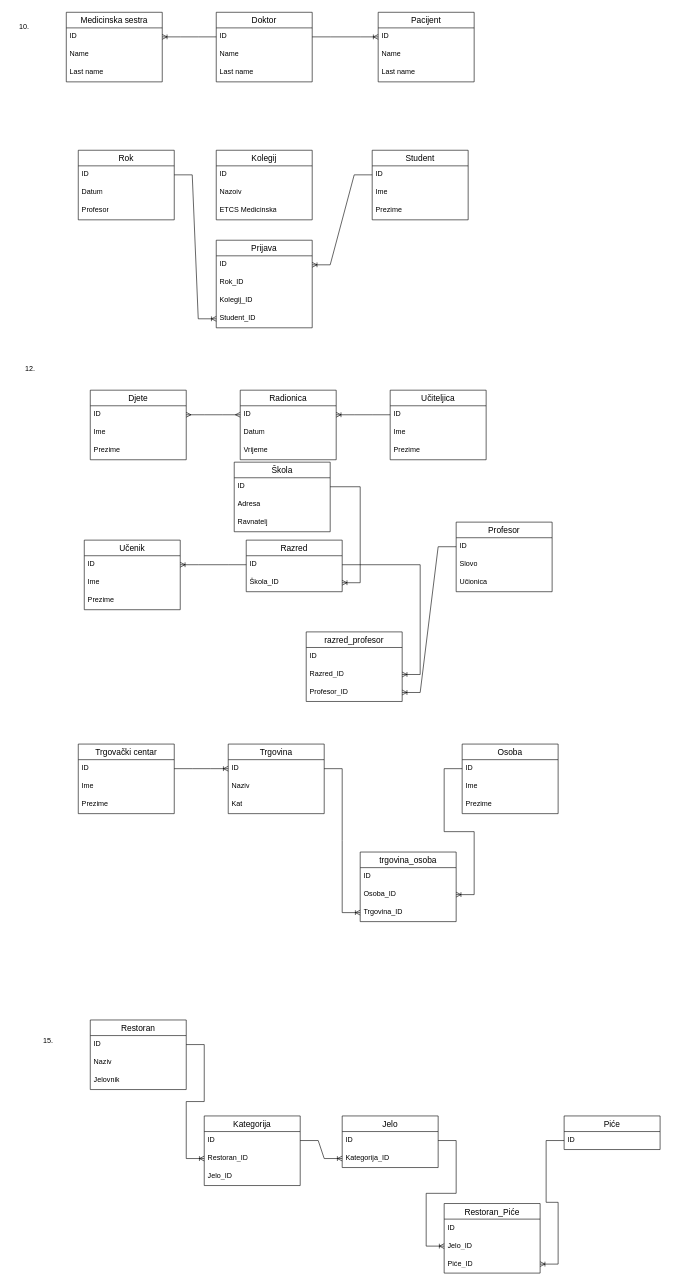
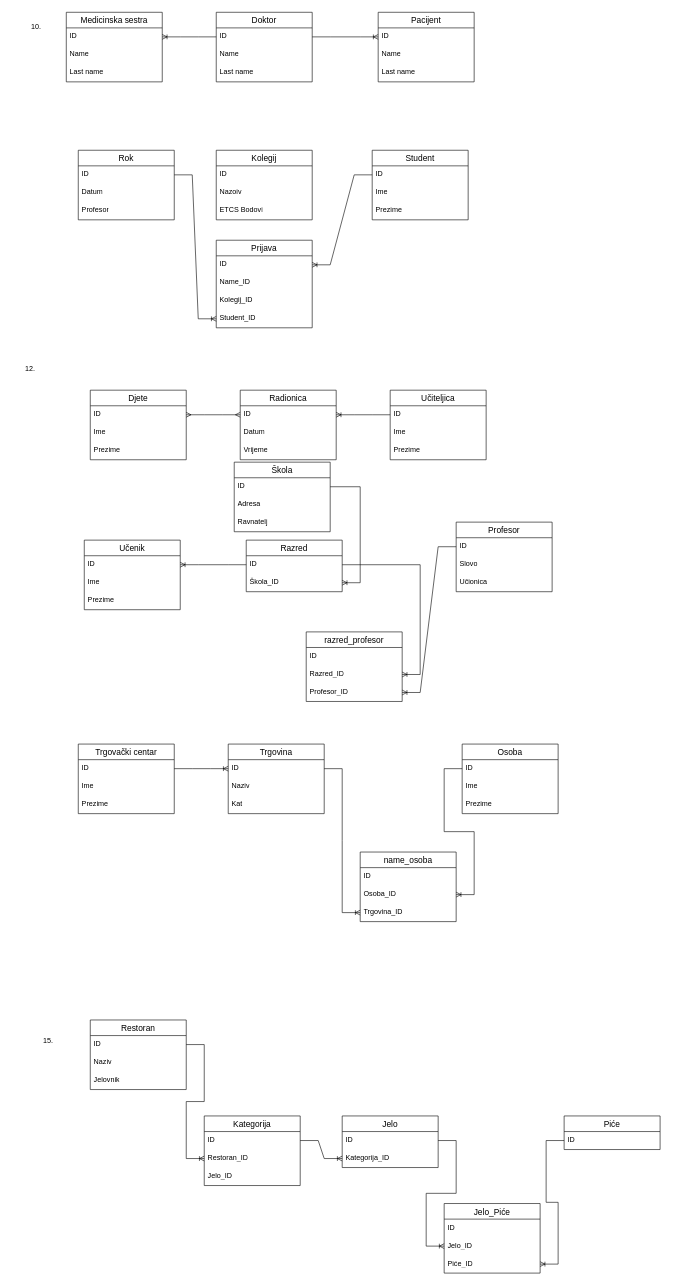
node "10.": moved (24, 27) -> (36, 27)
node "ETCS Medicinska": label "ETCS Medicinska" -> "ETCS Bodovi"
node "Rok_ID": label "Rok_ID" -> "Name_ID"
node "trgovina_osoba": label "trgovina_osoba" -> "name_osoba"
node "Restoran_Piće": label "Restoran_Piće" -> "Jelo_Piće"
